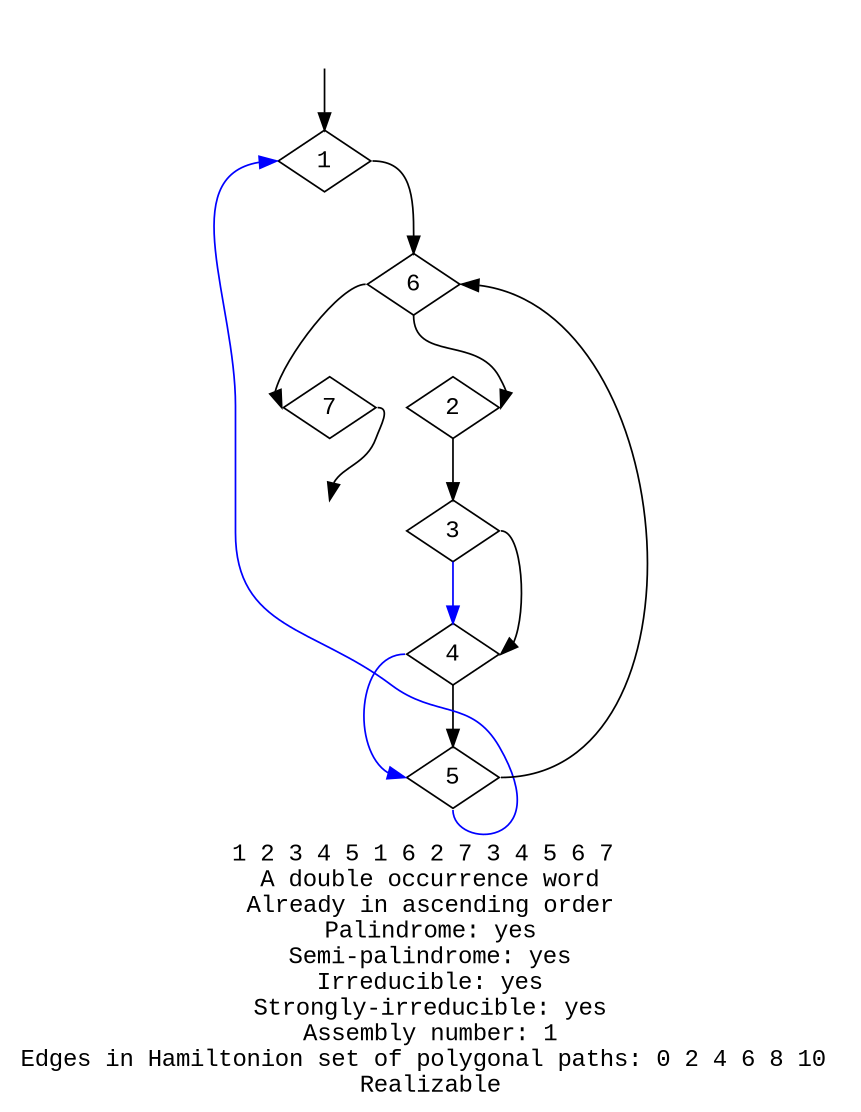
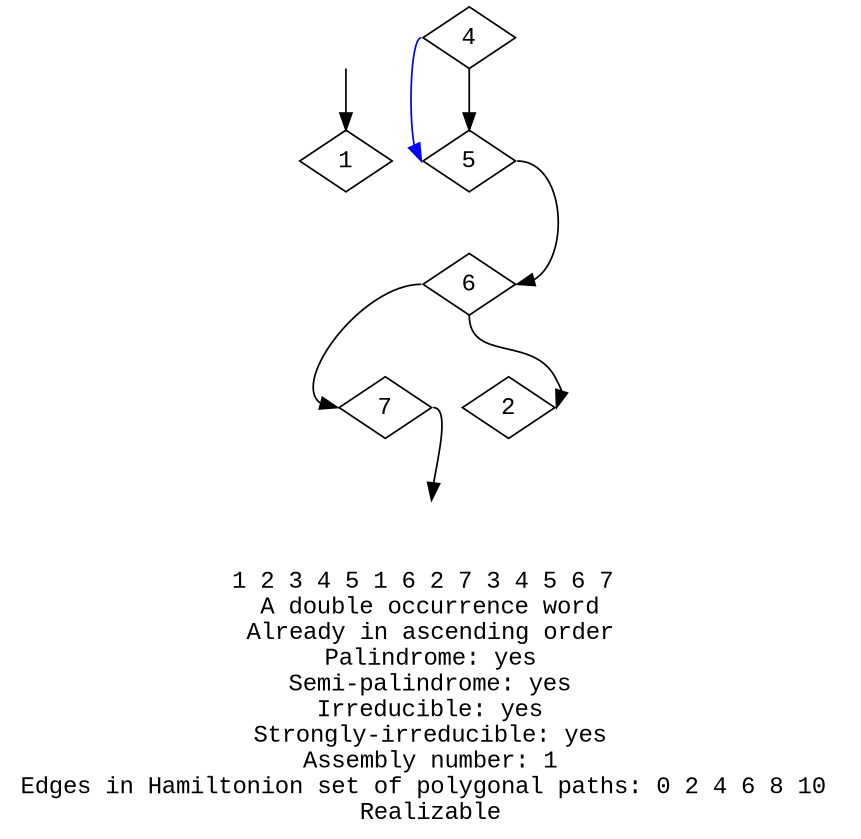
edge "1" -> "6": removed
node "3": removed
edge "5" -> "1": removed
